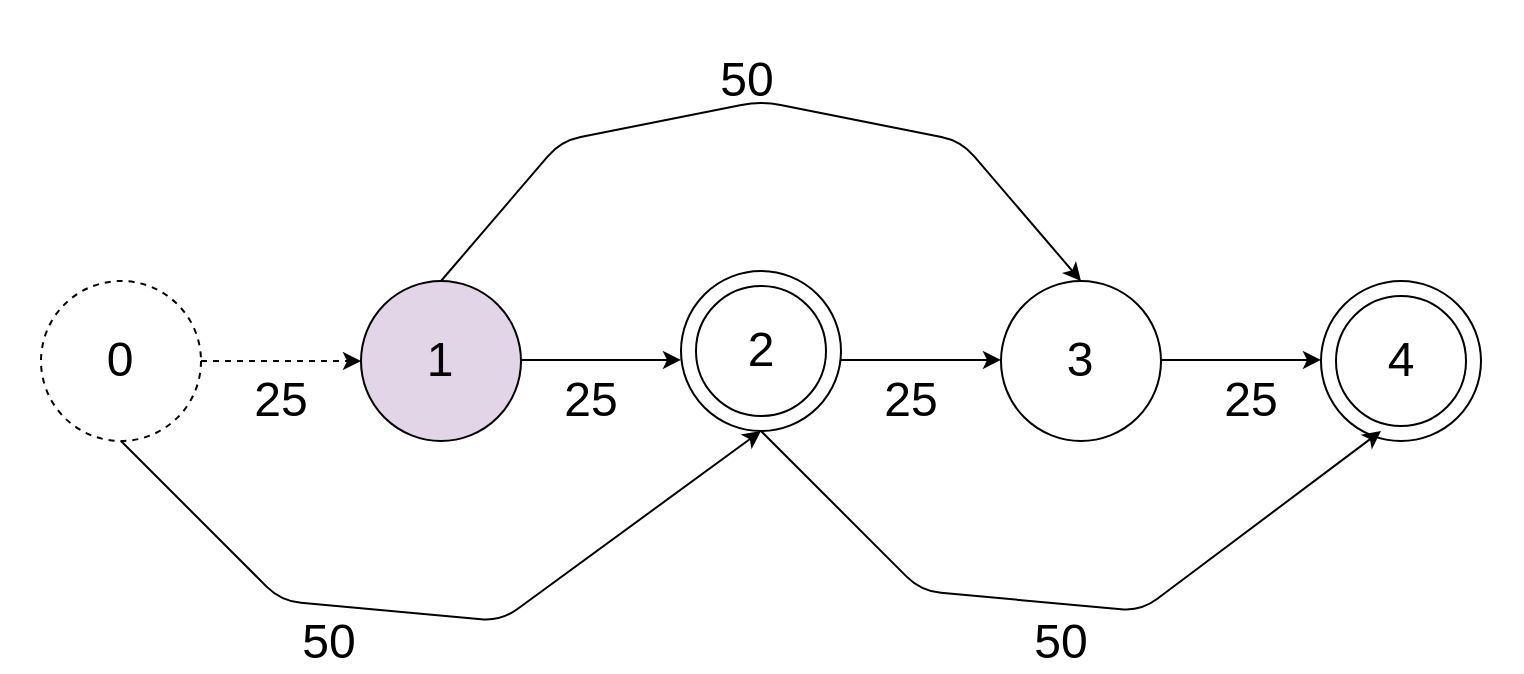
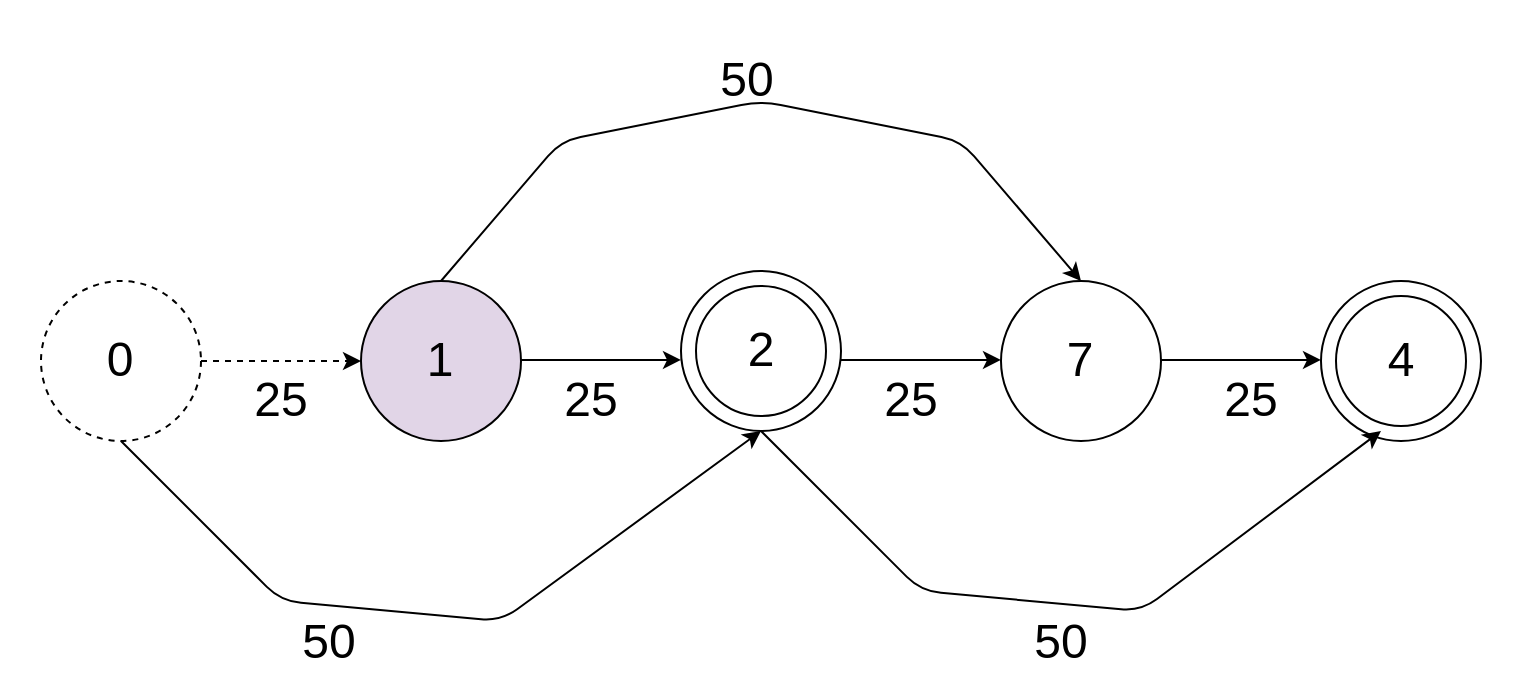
node "3": label "3" -> "7"
